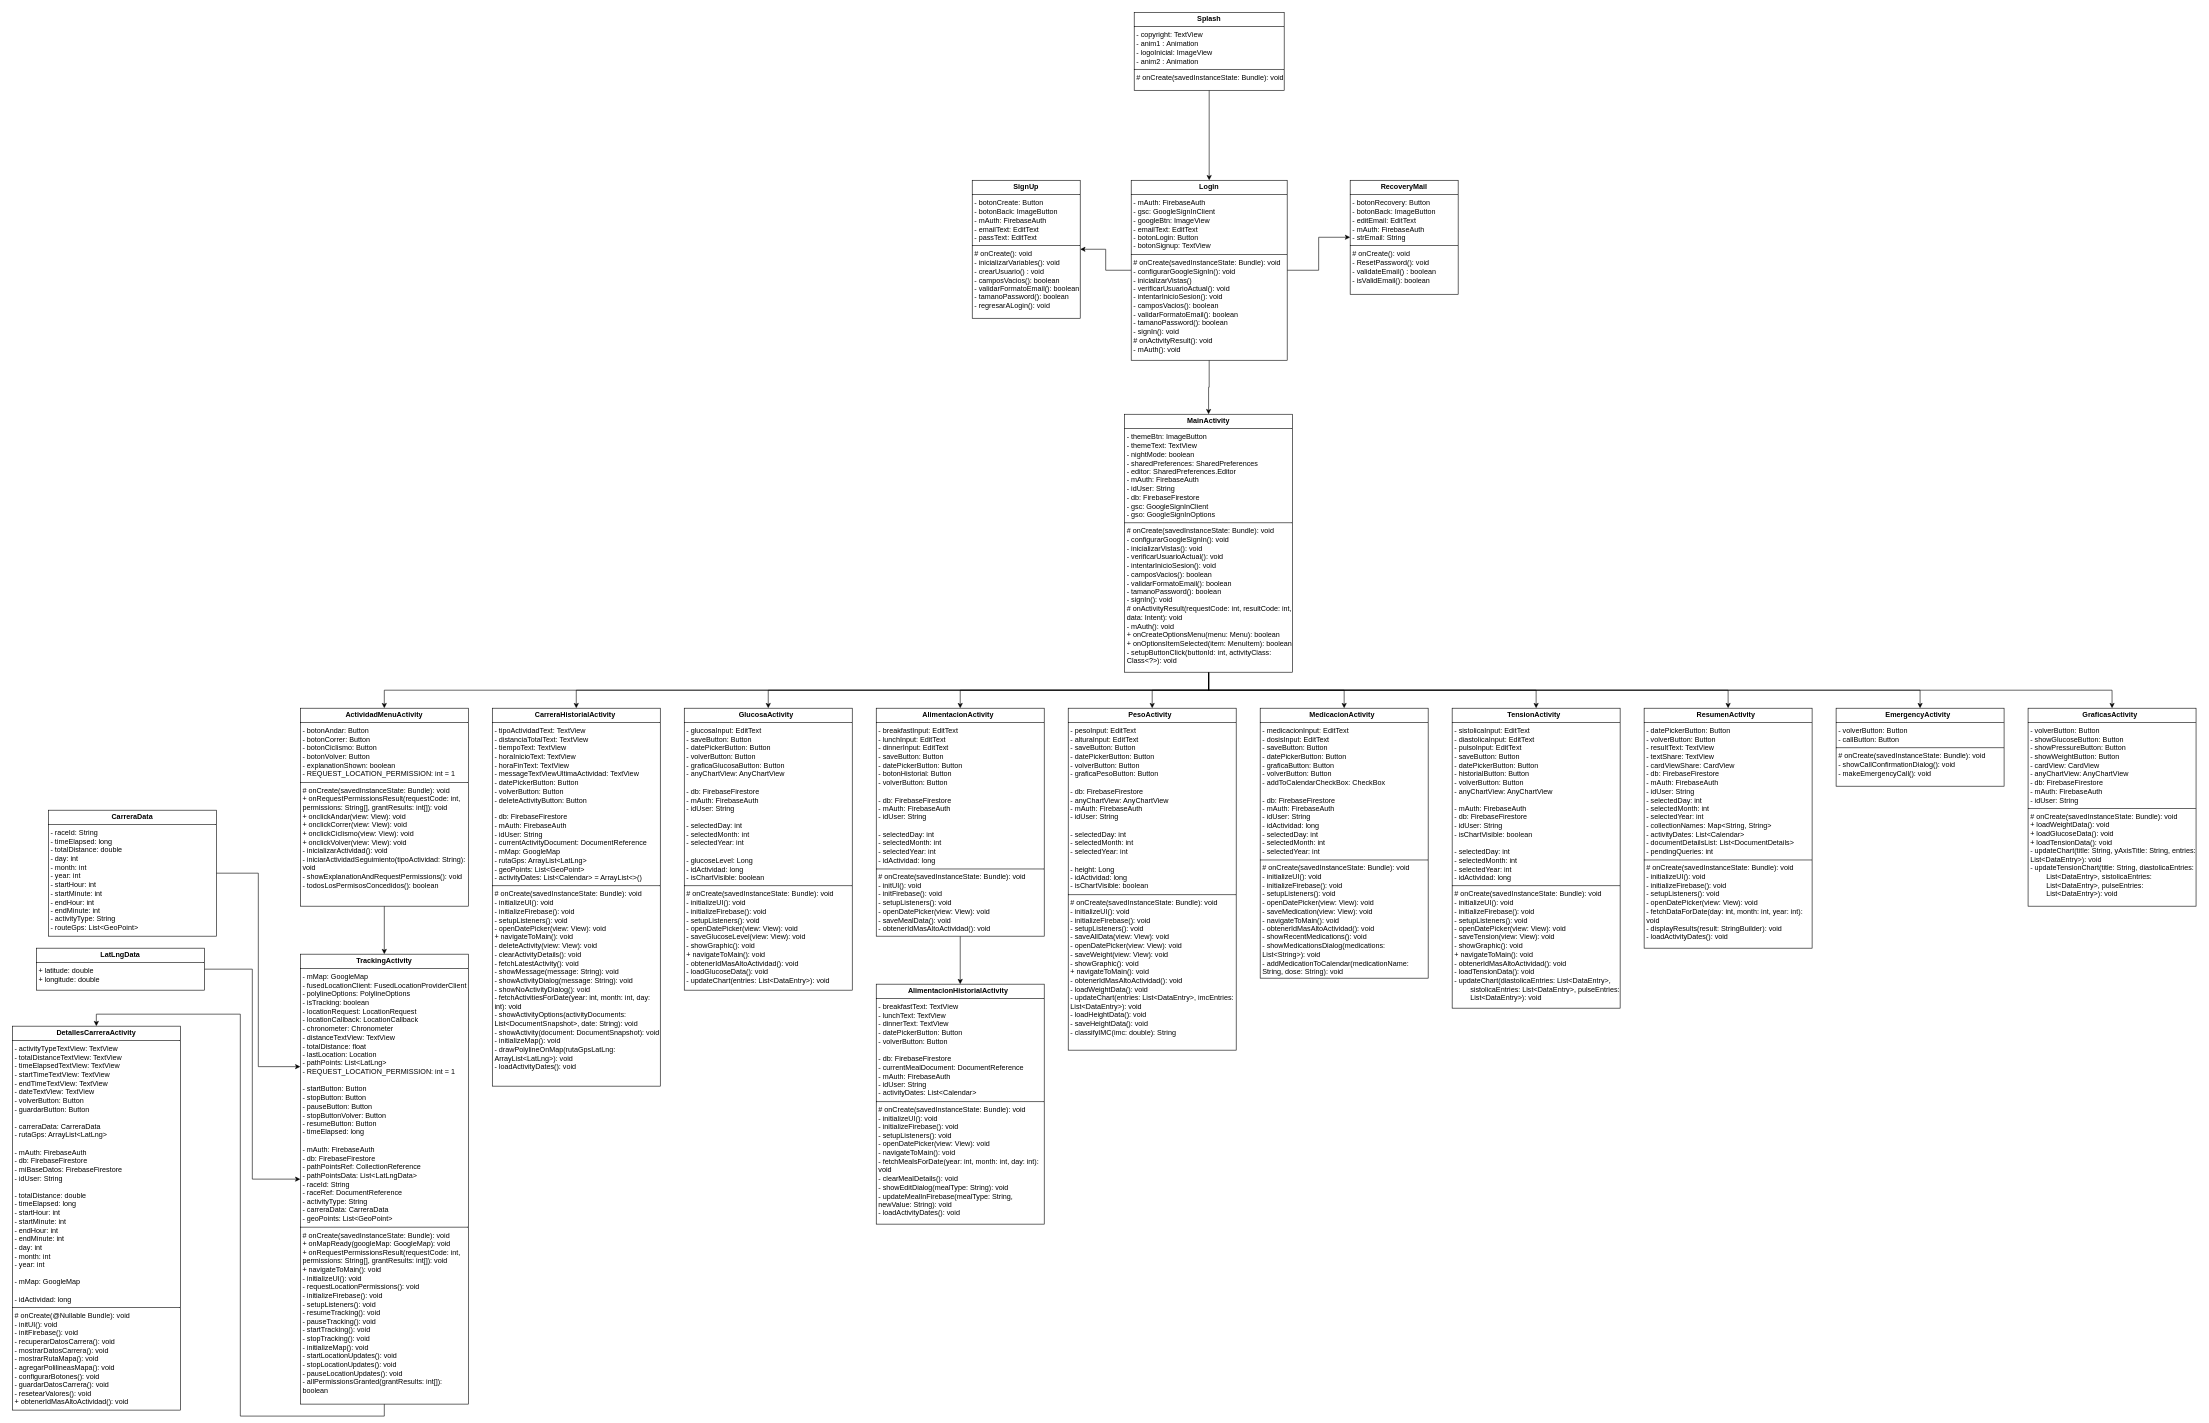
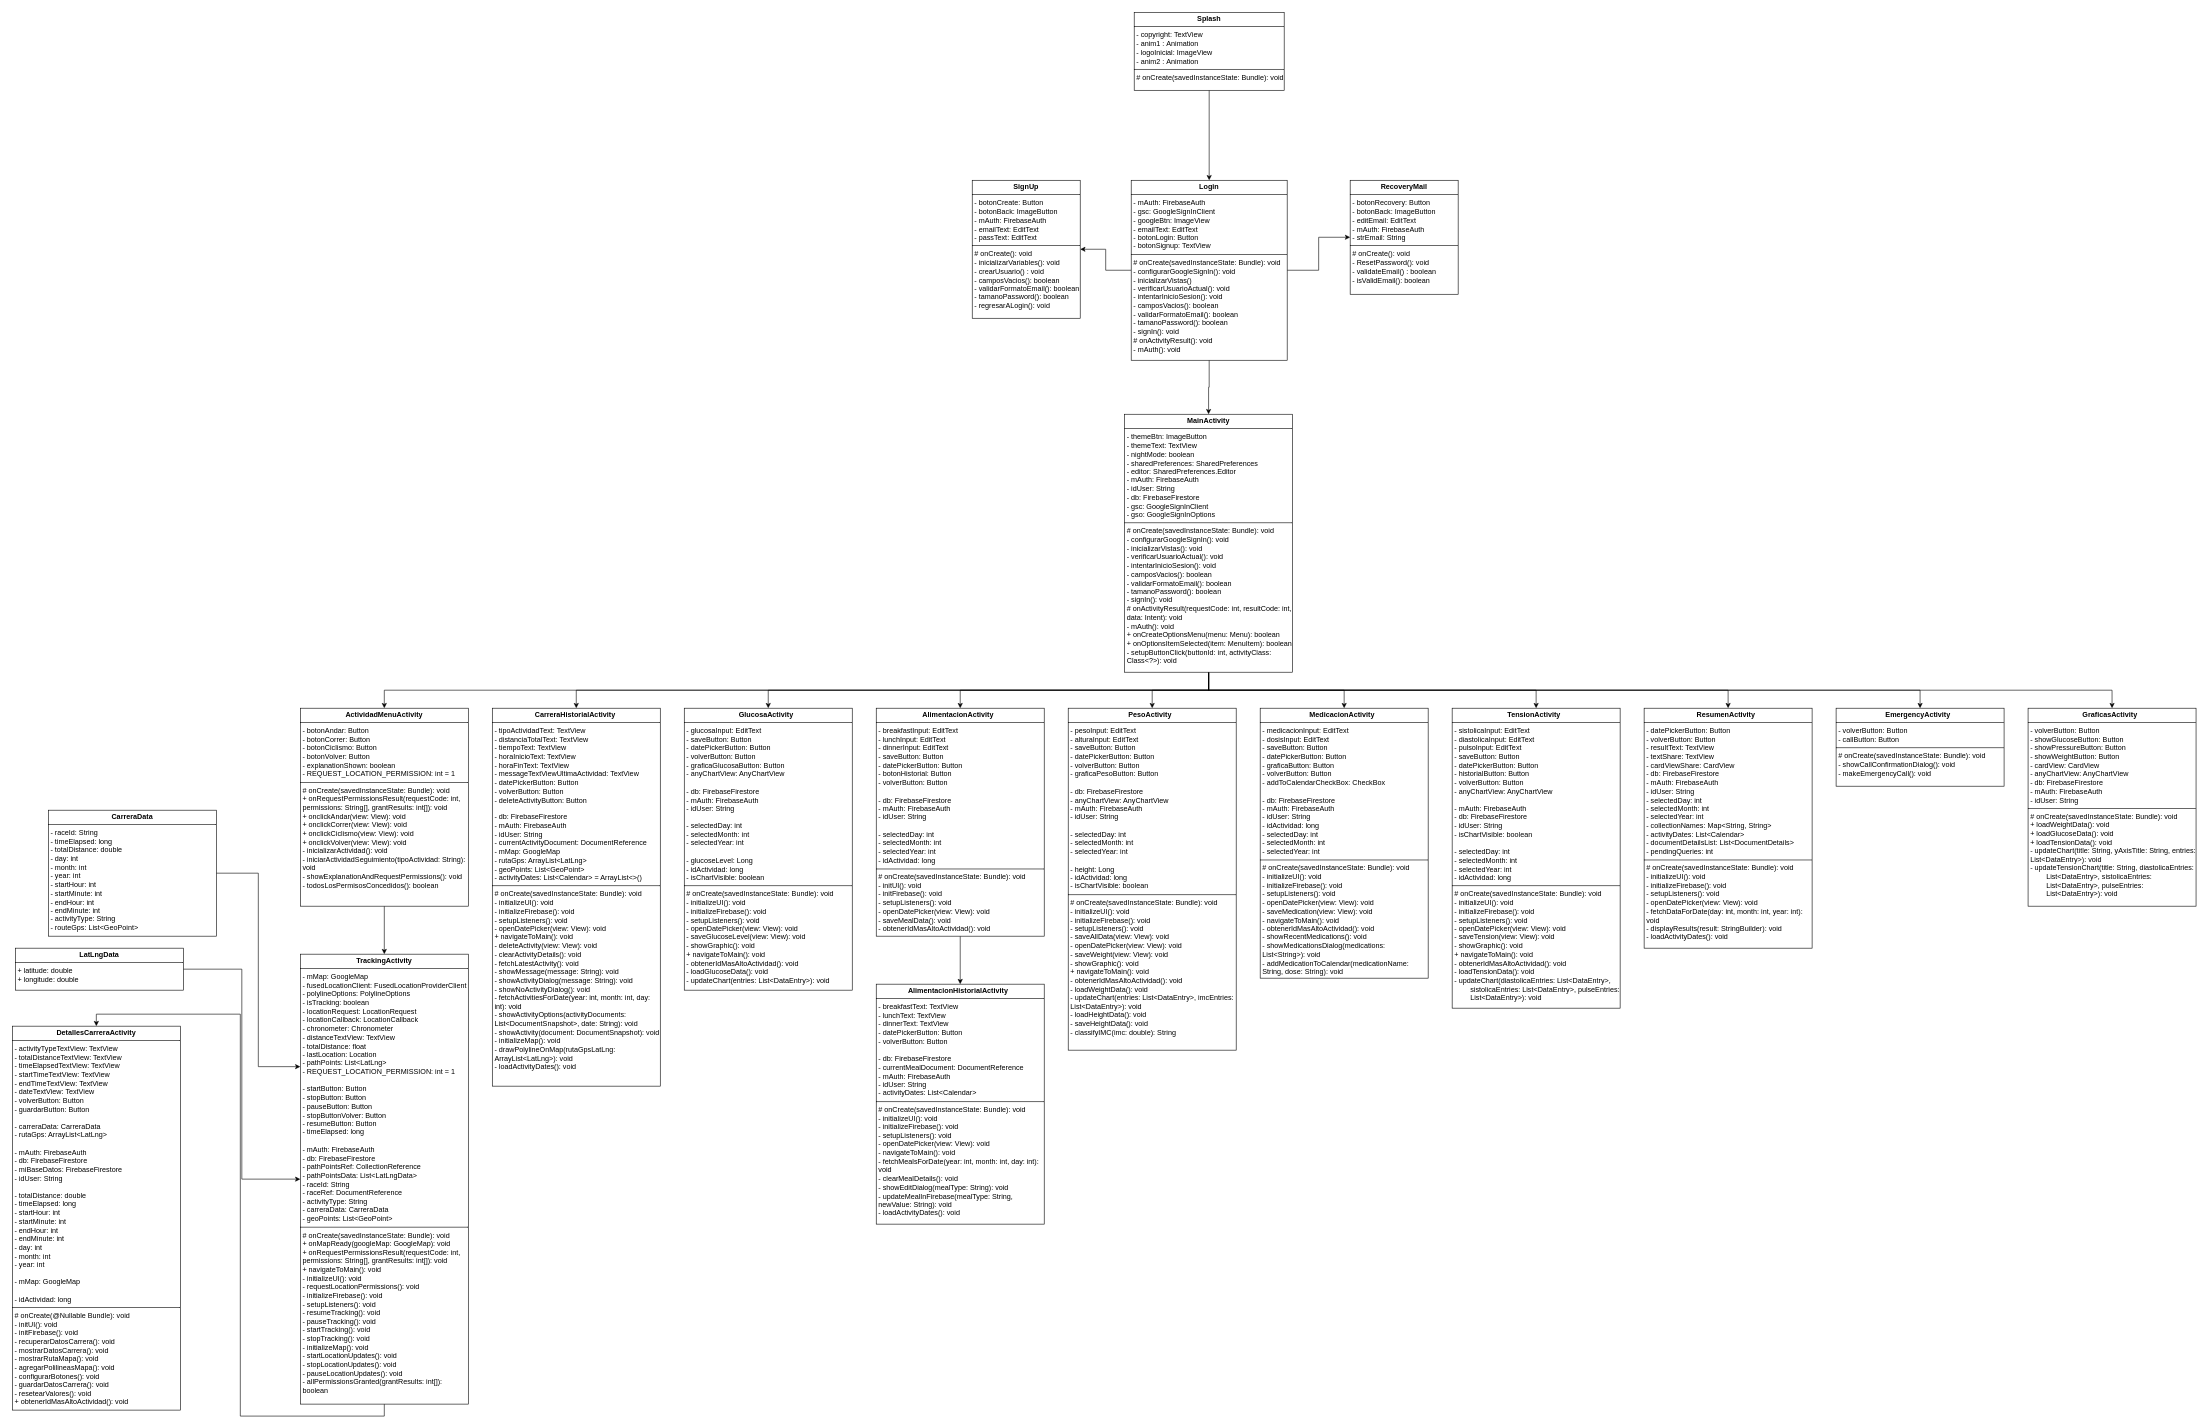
node "LatLngData + latitude: double + longitude: double": moved (120, 969) -> (99, 969)
